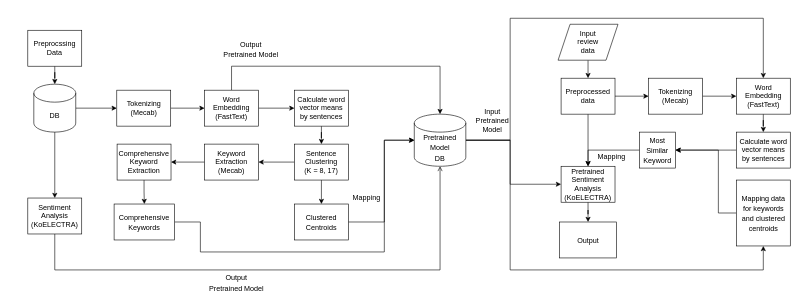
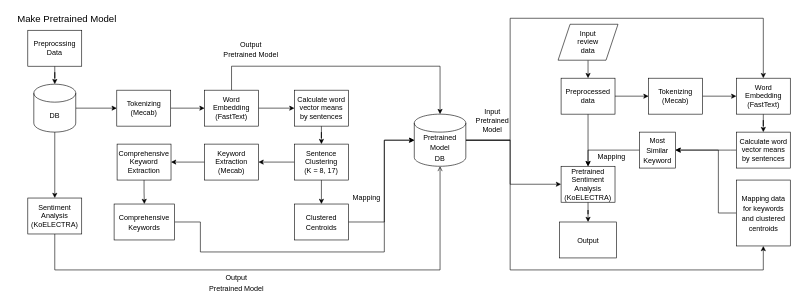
node "Make Pretrained Model": added
